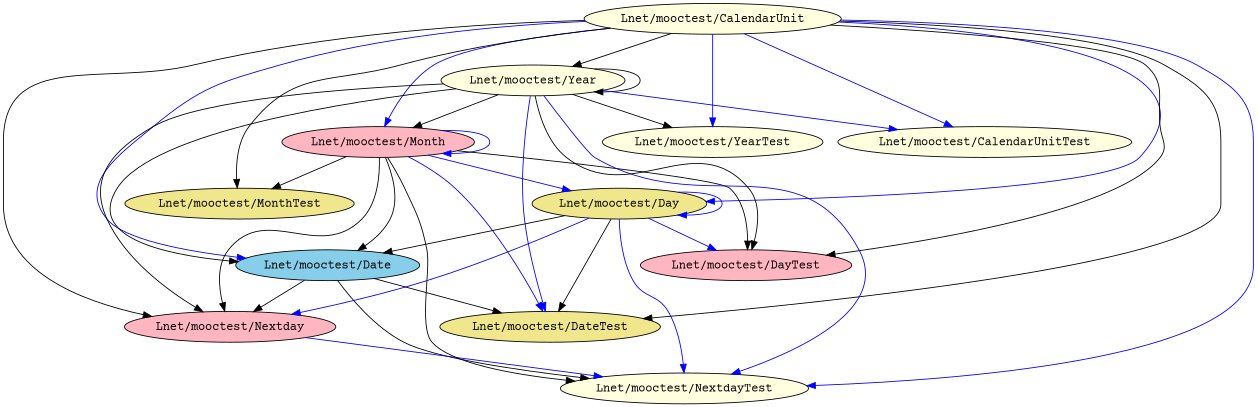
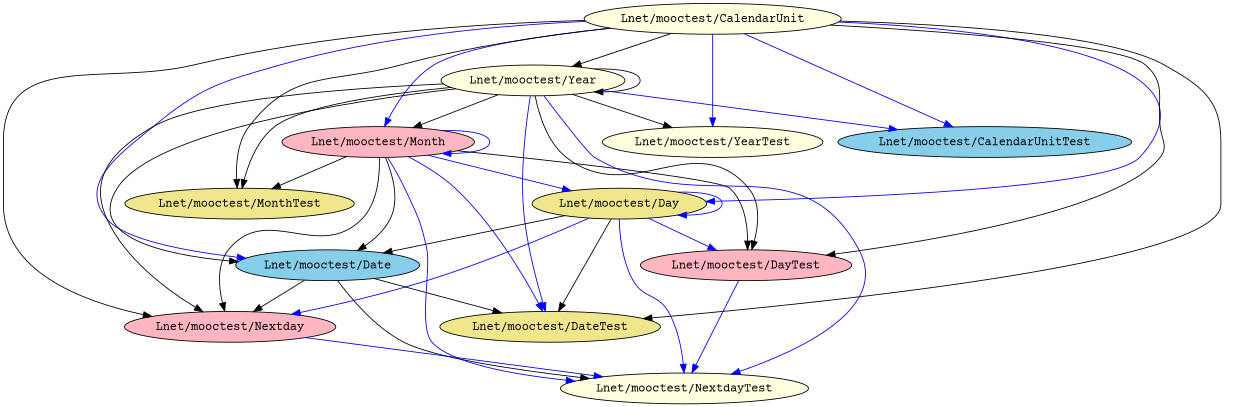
edge "Lnet/mooctest/Year" -> "Lnet/mooctest/MonthTest": added
node "Lnet/mooctest/CalendarUnitTest": fillcolor lightyellow -> skyblue
edge "Lnet/mooctest/CalendarUnit" -> "Lnet/mooctest/NextdayTest": now "Lnet/mooctest/DayTest" -> "Lnet/mooctest/NextdayTest"
edge "Lnet/mooctest/Month" -> "Lnet/mooctest/NextdayTest": color black -> blue
